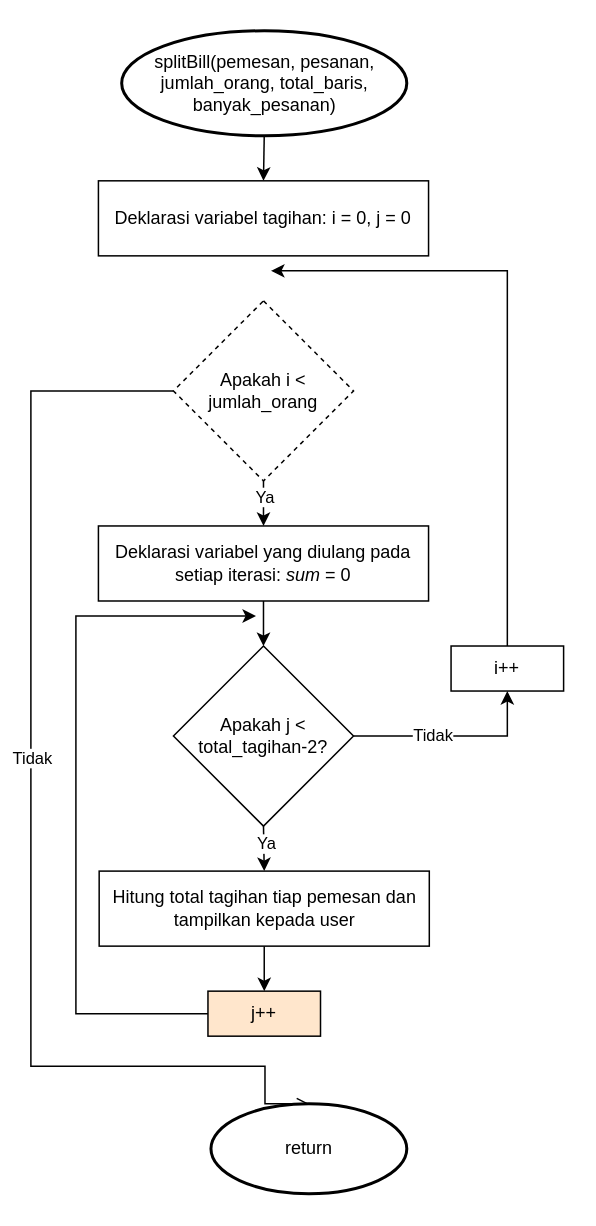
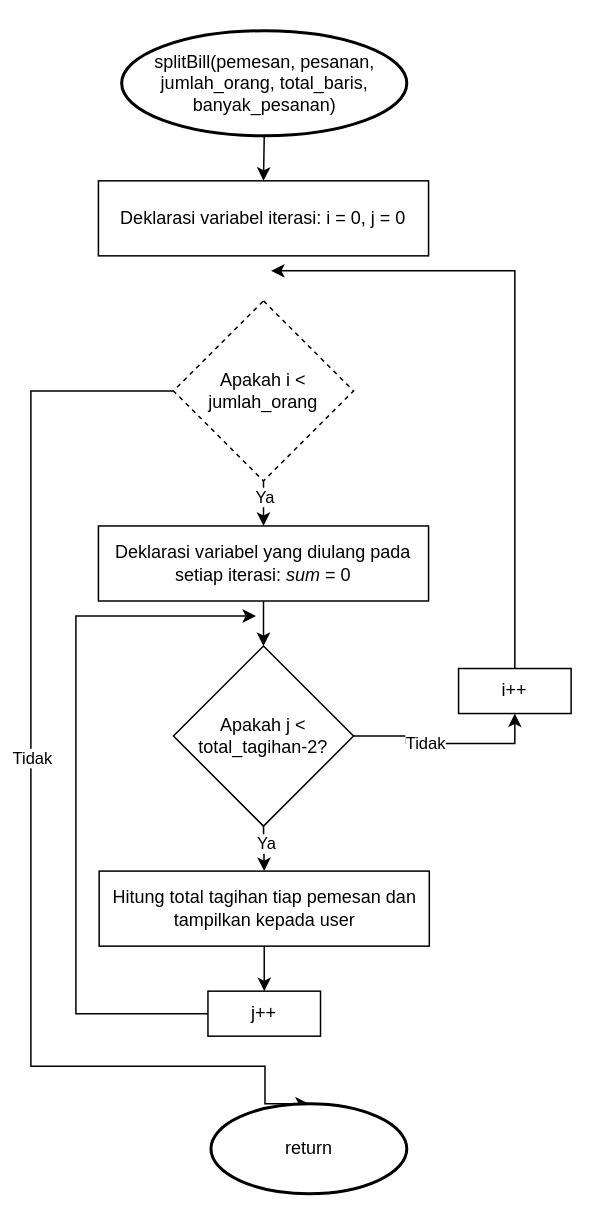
node "Deklarasi variabel tagihan: i = 0, j = 0": label "Deklarasi variabel tagihan: i = 0, j = 0" -> "Deklarasi variabel iterasi: i = 0, j = 0"
node "i++": moved (507, 668) -> (515, 691)
node "j++": fillcolor #ffe6cc -> #ffffff
edge "Apakah i < jumlah_orang" -> "return": arrowhead open -> classic
